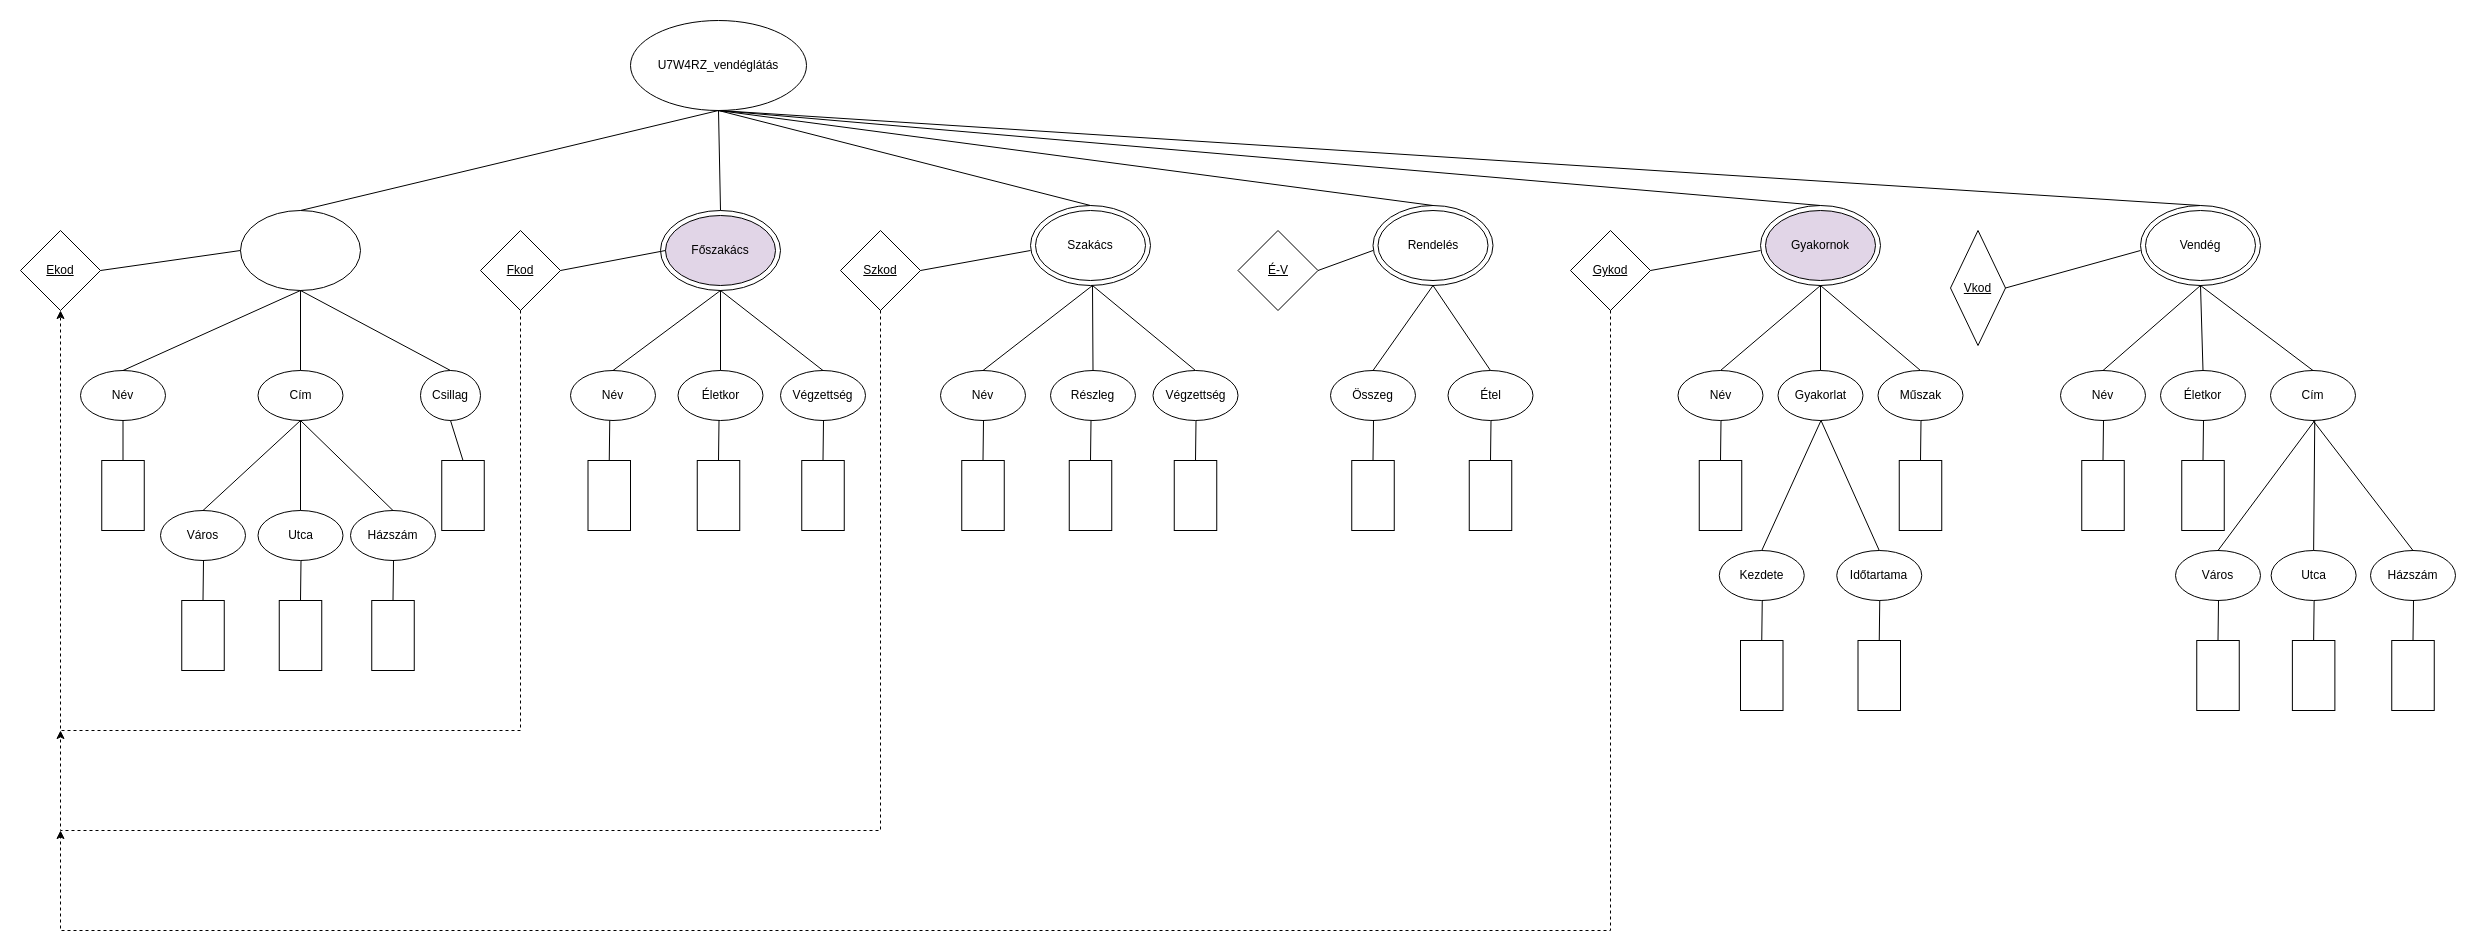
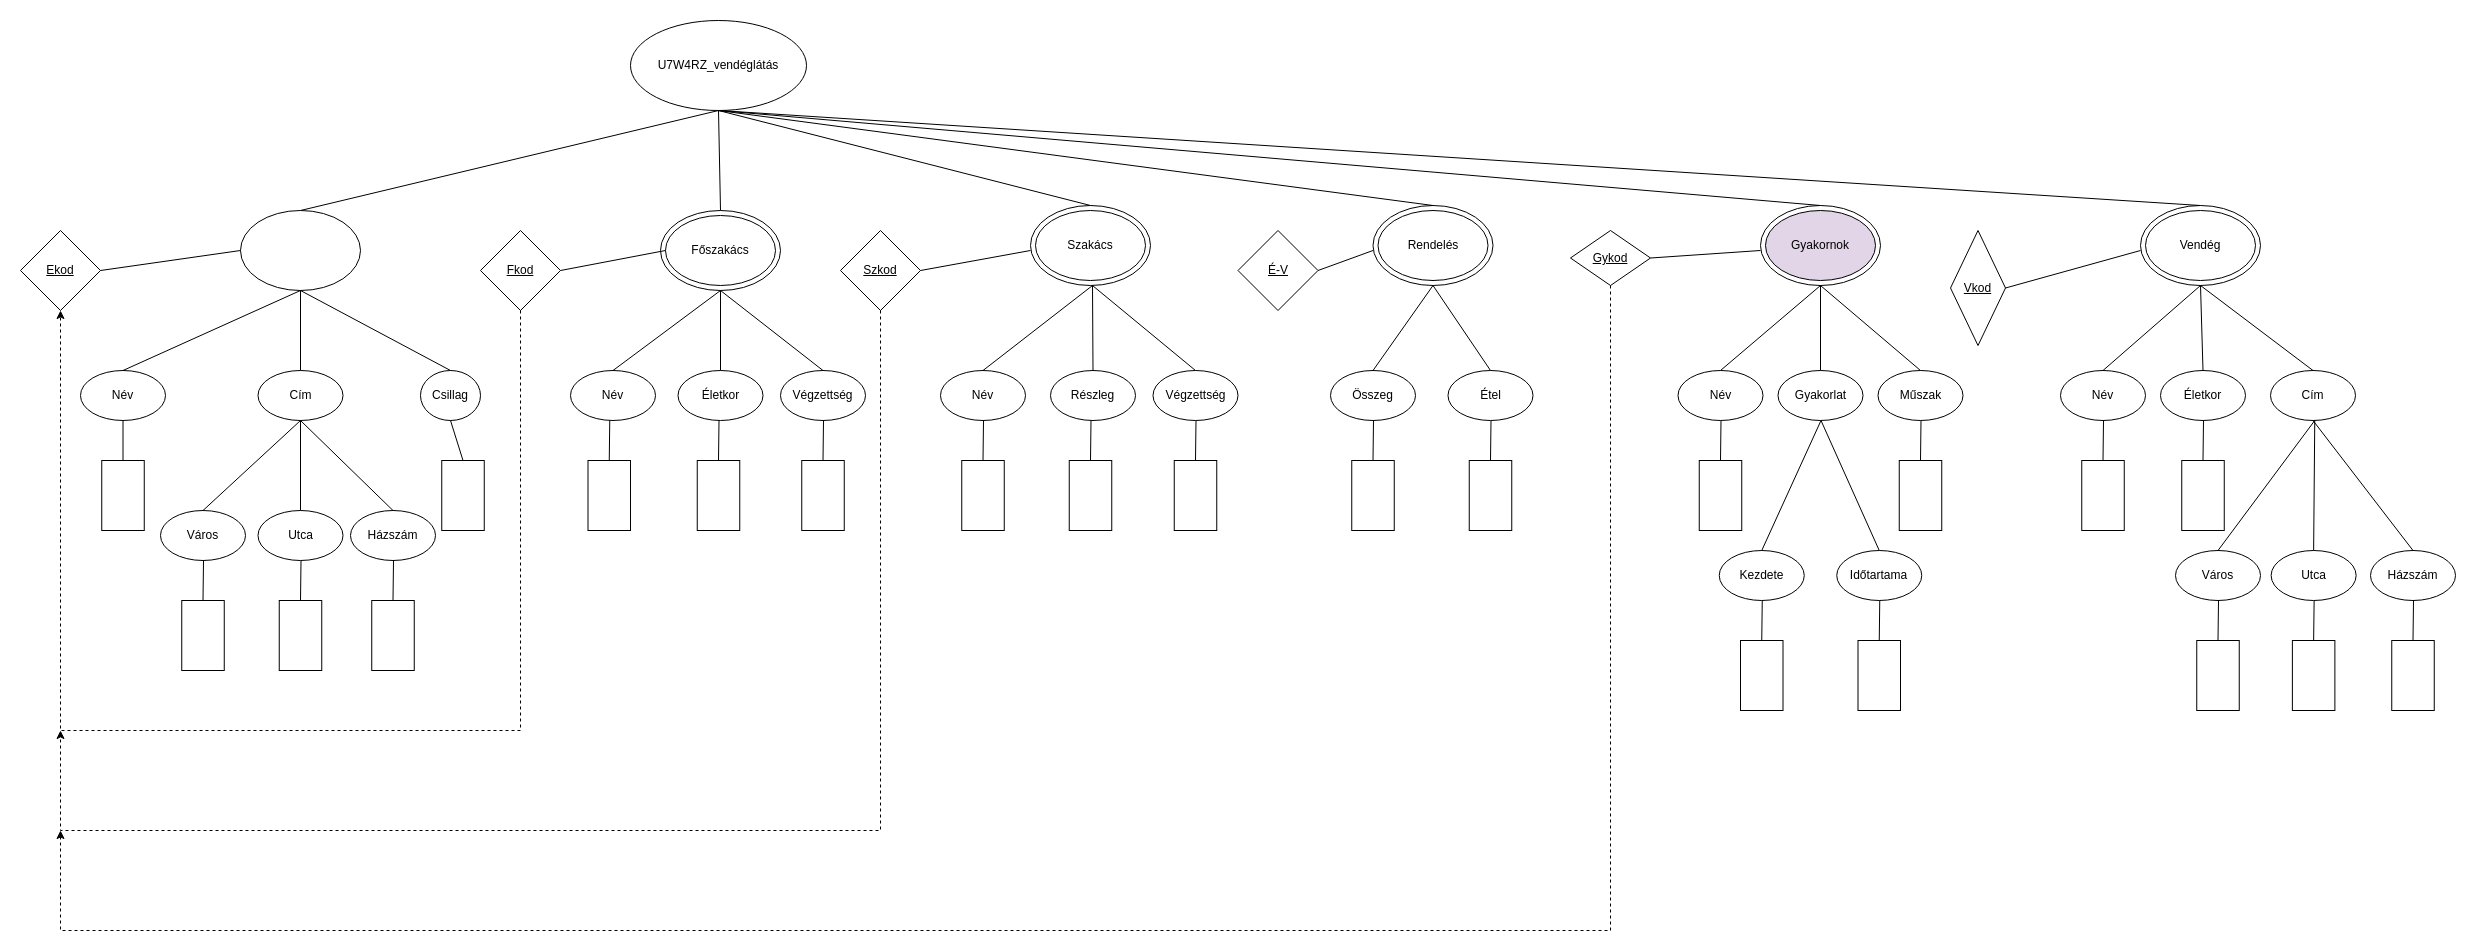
node "Főszakács": fillcolor #e1d5e7 -> #ffffff
node "Gykod": size 80x80 -> 80x55
